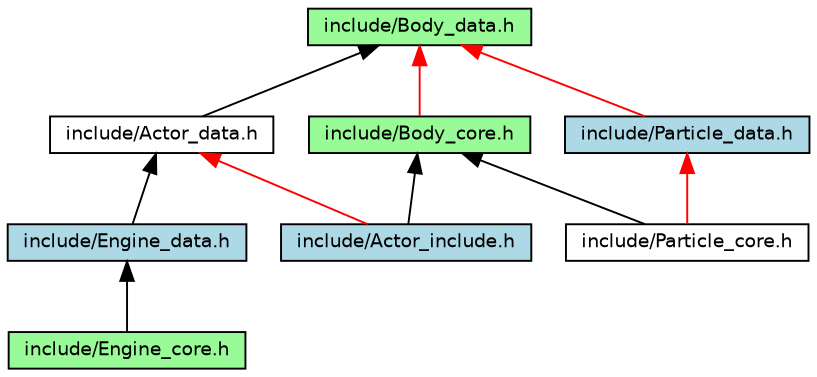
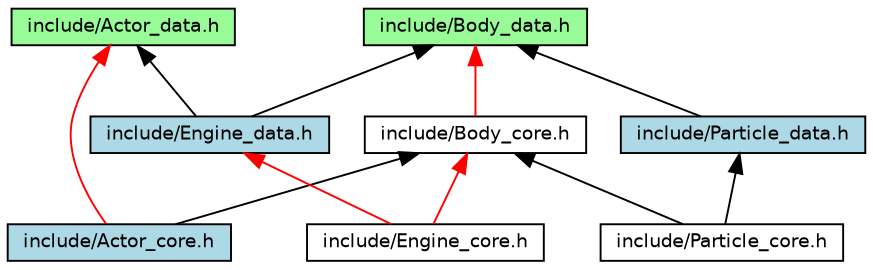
edge "include/Particle_data.h" -> "include/Body_data.h": color red -> black
edge "include/Actor_data.h" -> "include/Body_data.h": now "include/Engine_data.h" -> "include/Body_data.h"
node "include/Actor_data.h": fillcolor white -> palegreen
node "include/Body_core.h": fillcolor palegreen -> white
edge "include/Engine_core.h" -> "include/Body_core.h": added
edge "include/Particle_core.h" -> "include/Particle_data.h": color red -> black
node "include/Actor_include.h": label "include/Actor_include.h" -> "include/Actor_core.h"
edge "include/Engine_core.h" -> "include/Engine_data.h": color black -> red
node "include/Engine_core.h": fillcolor palegreen -> white
